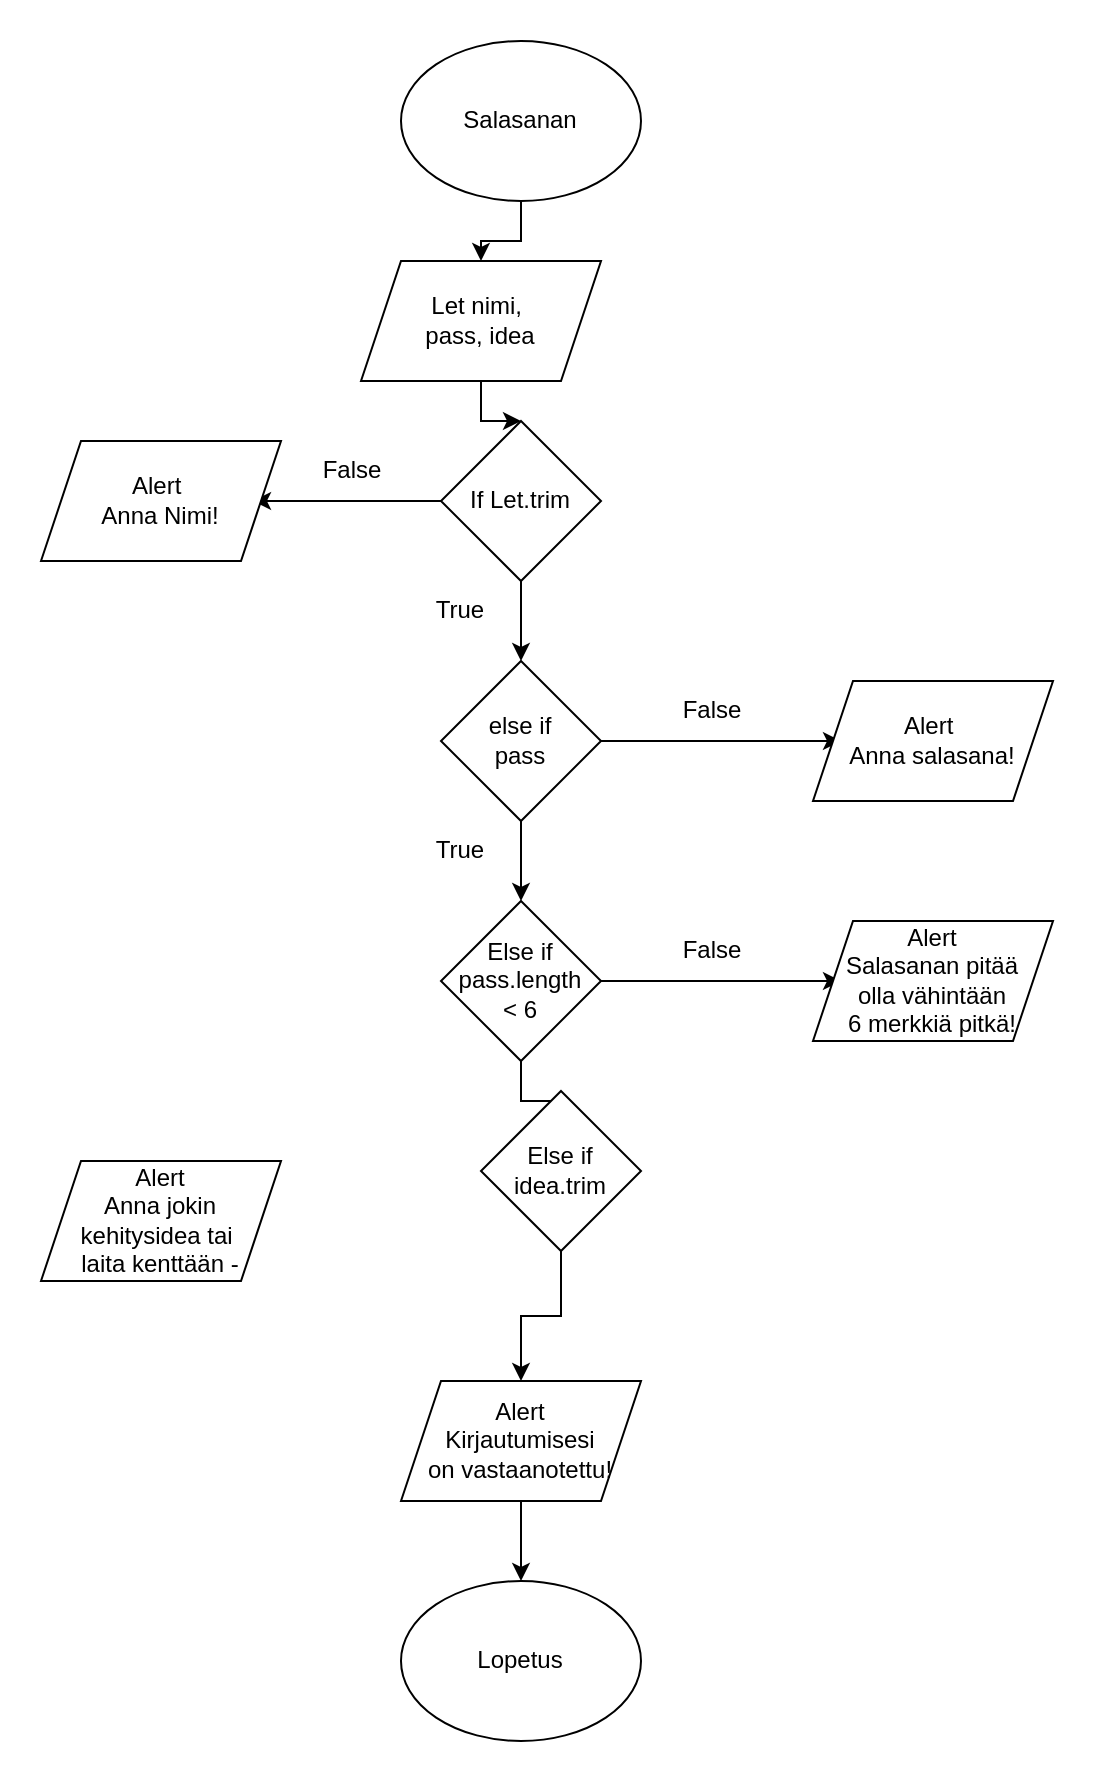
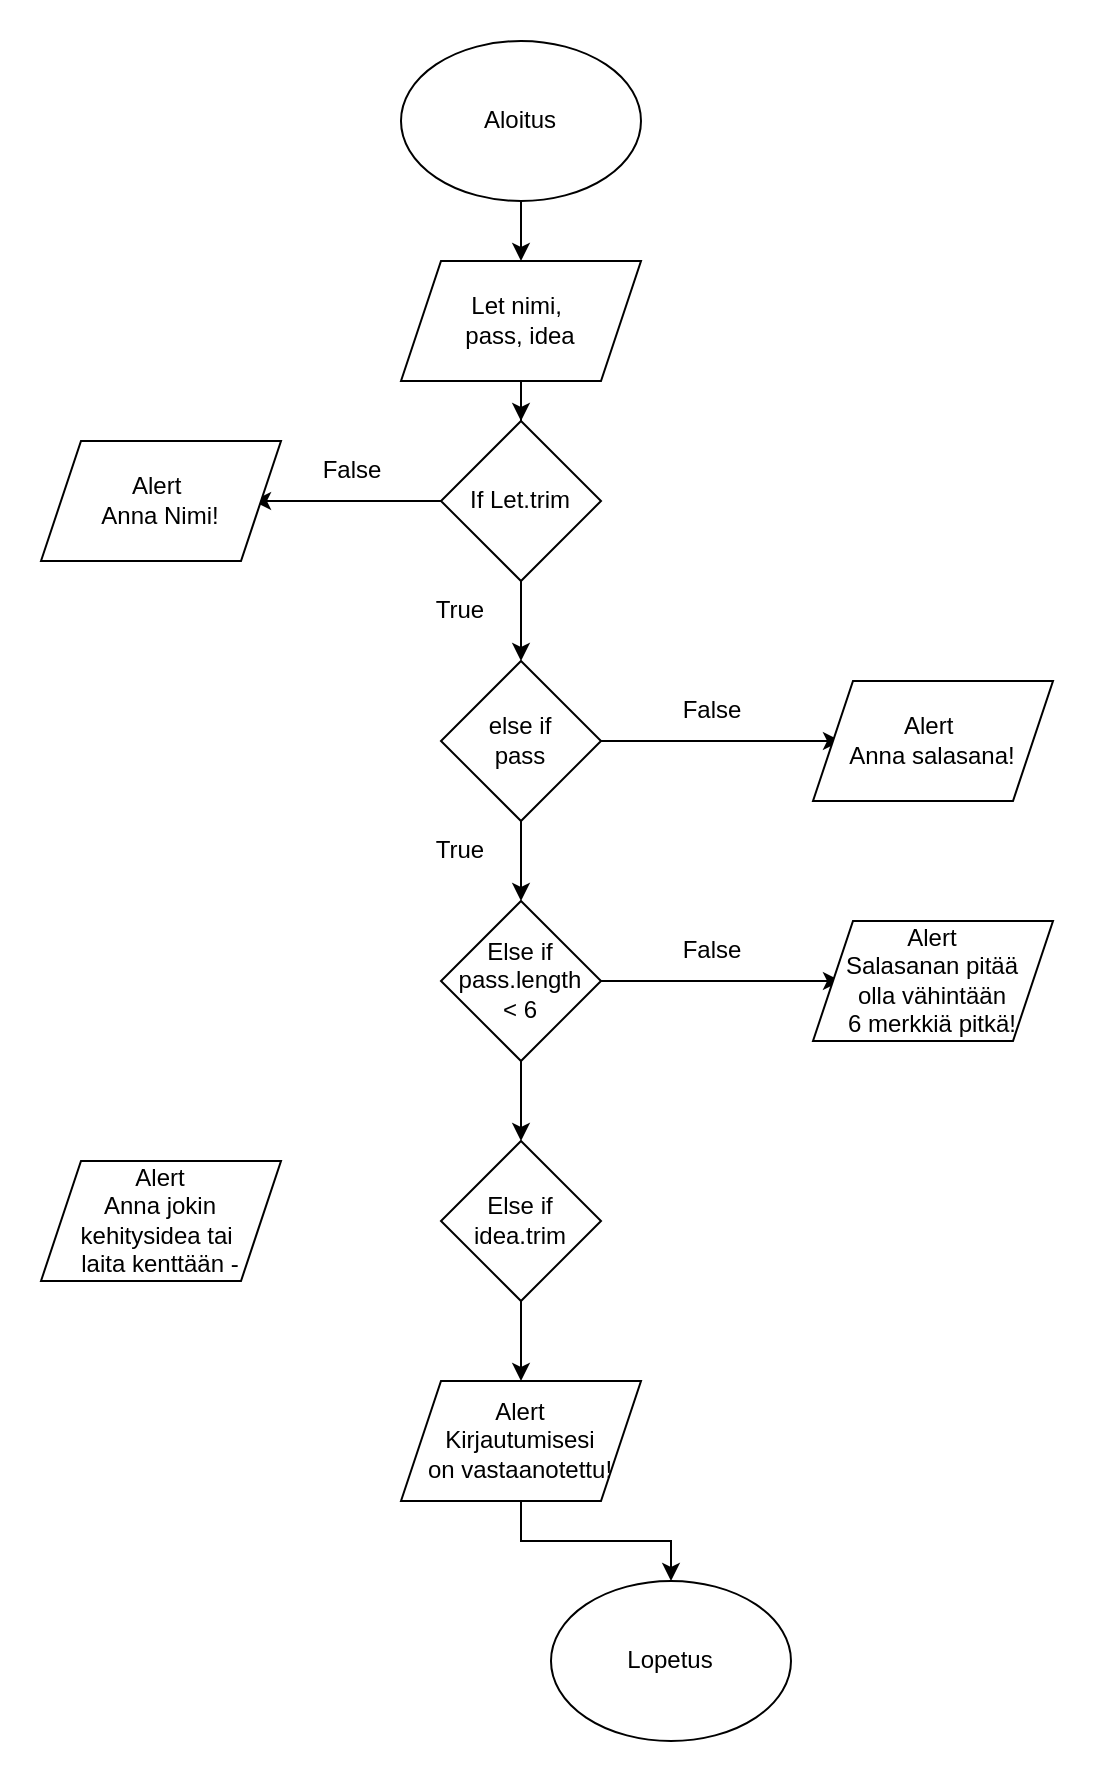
node "Salasanan": label "Salasanan" -> "Aloitus"
node "Let nimi, pass, idea": moved (481, 321) -> (521, 321)
node "Else if idea.trim": moved (561, 1171) -> (521, 1221)
node "Lopetus": moved (521, 1661) -> (671, 1661)
